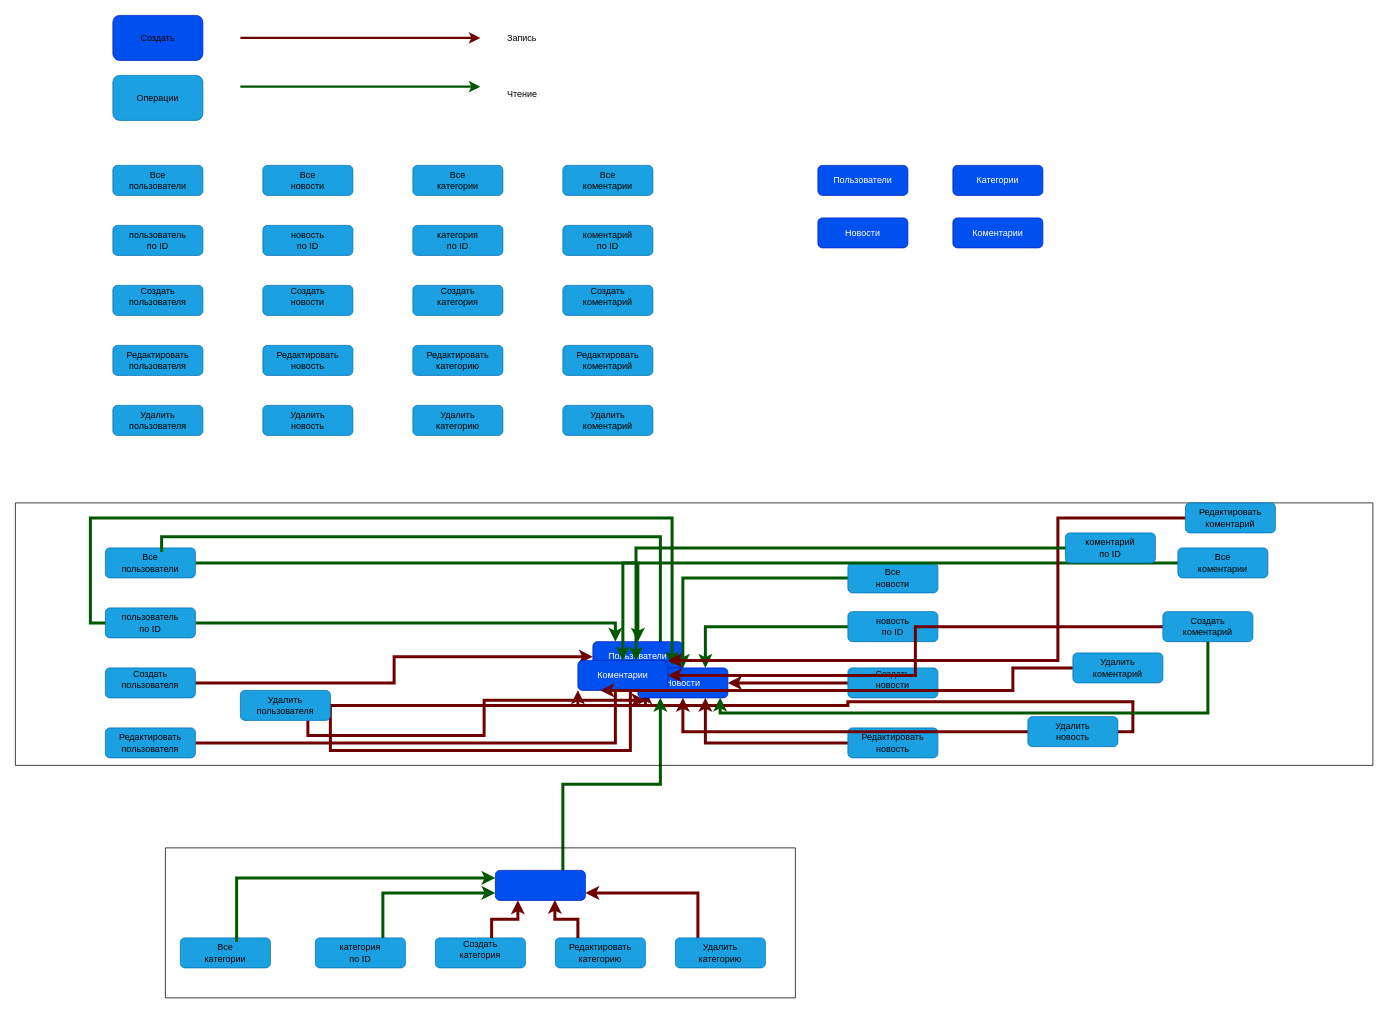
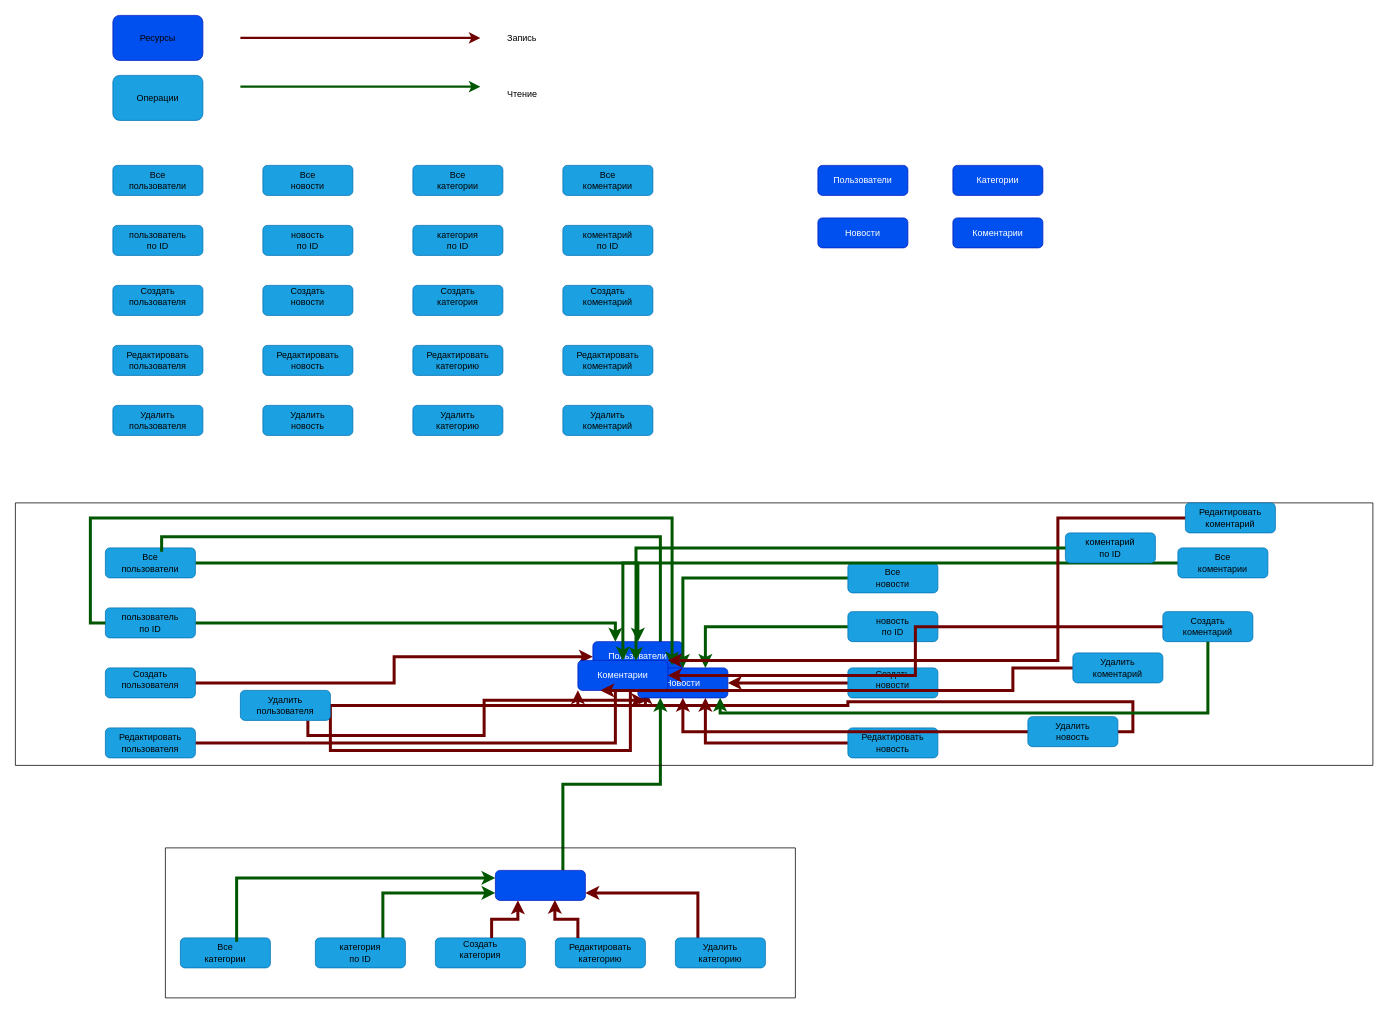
node "Создать": label "Создать" -> "Ресурсы"
